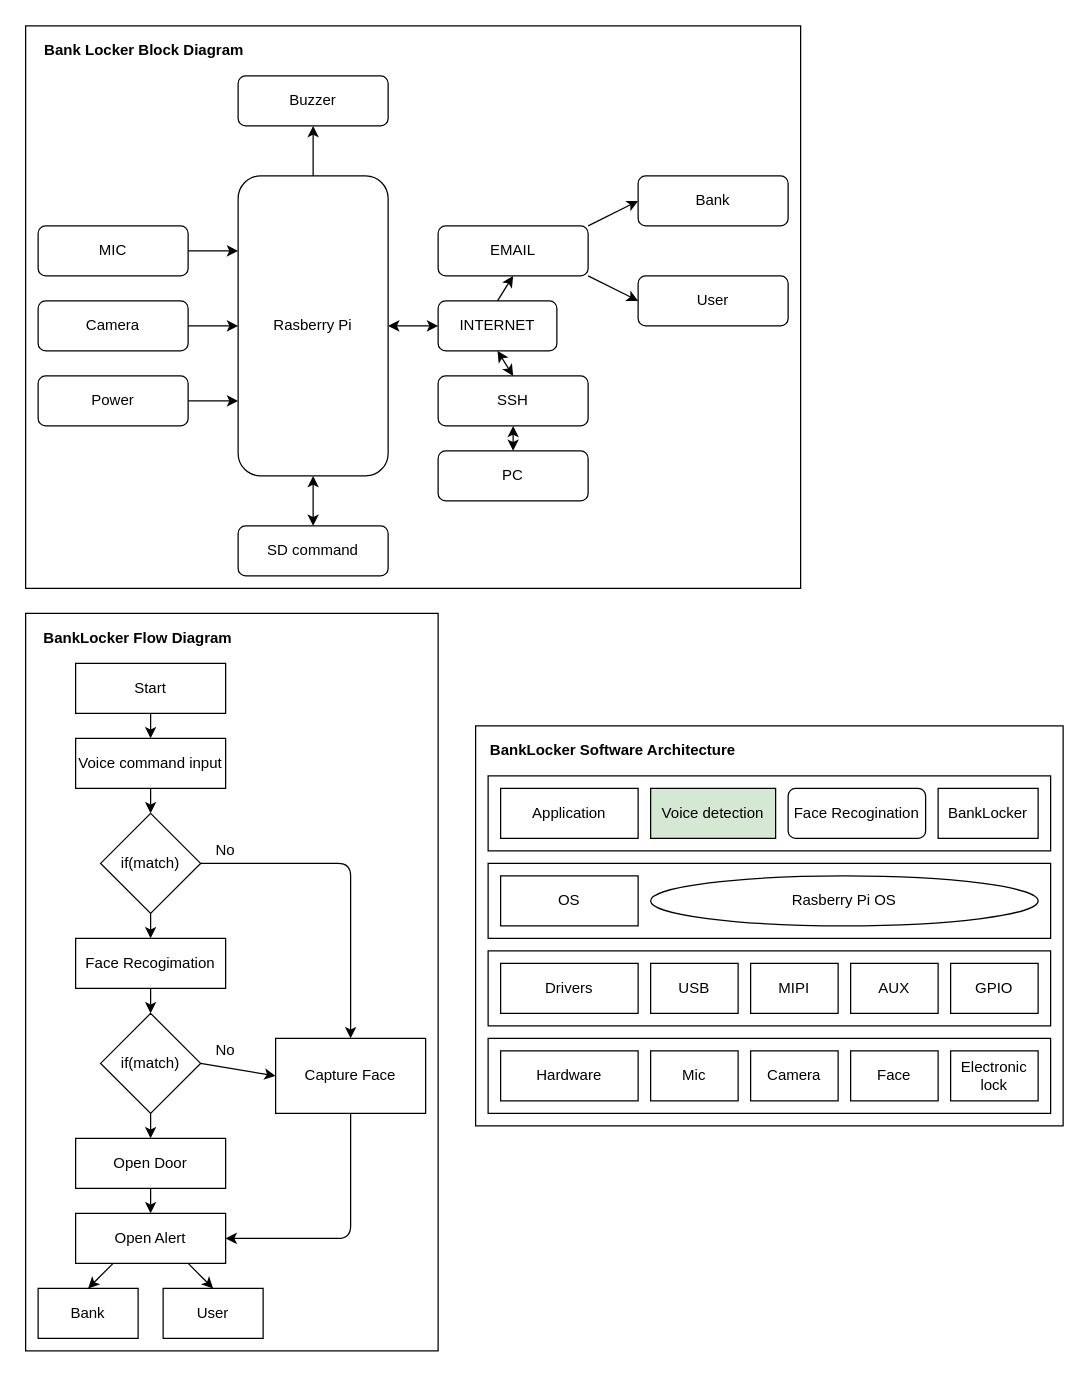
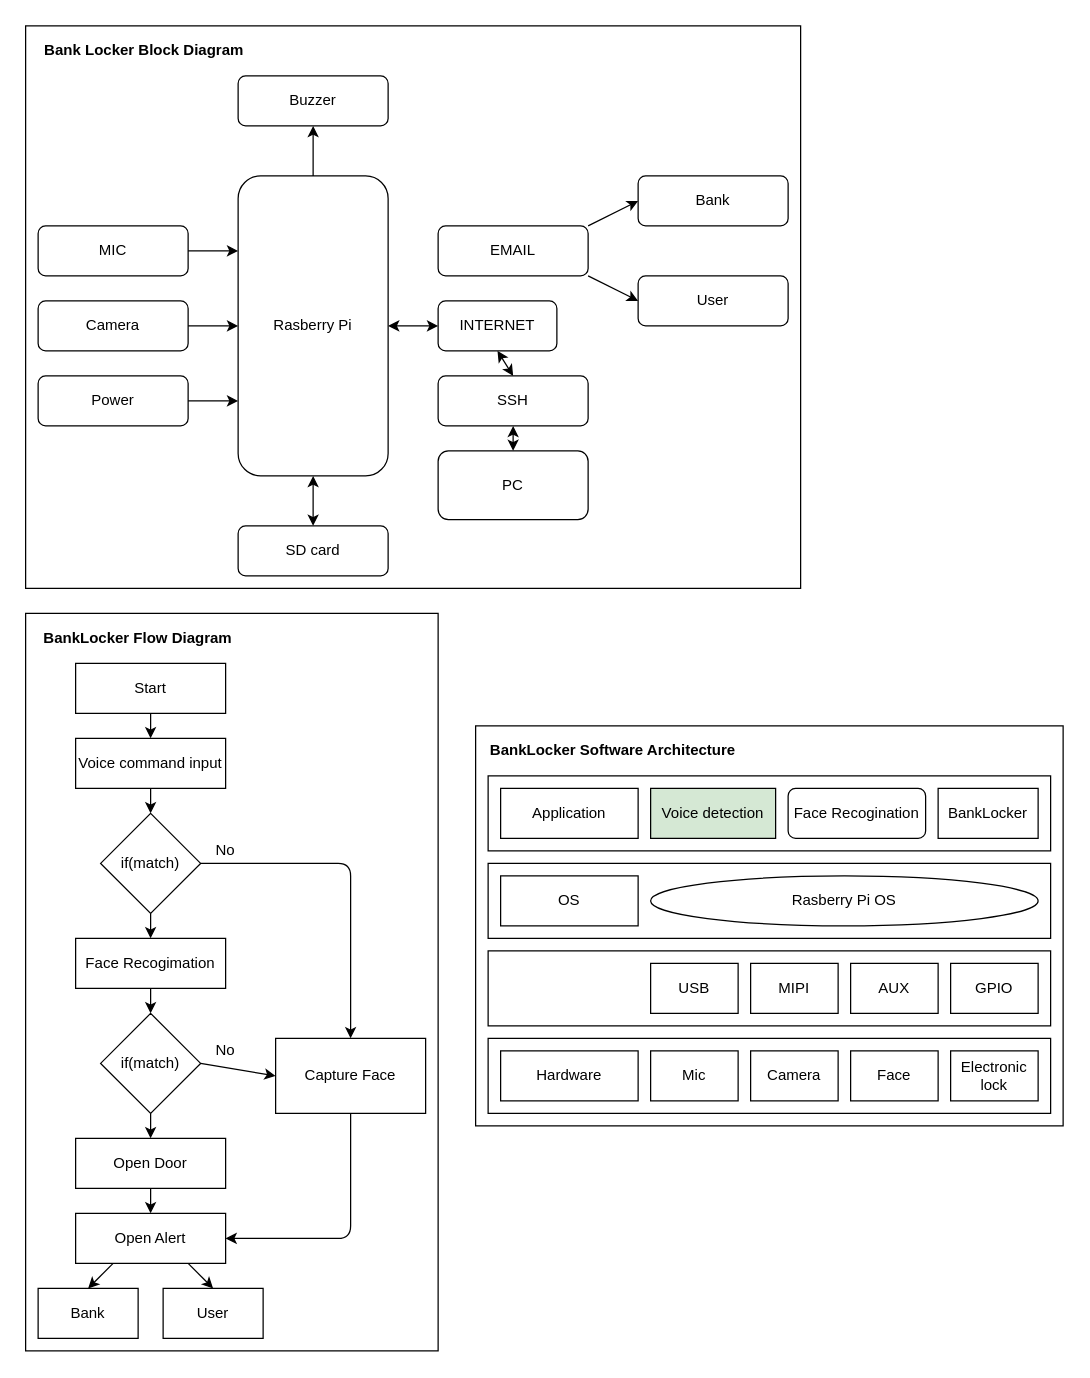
edge "INTERNET" -> "EMAIL": removed
node "PC": size 150x50 -> 150x69
node "SD command": label "SD command" -> "SD card"
node "Drivers": removed
